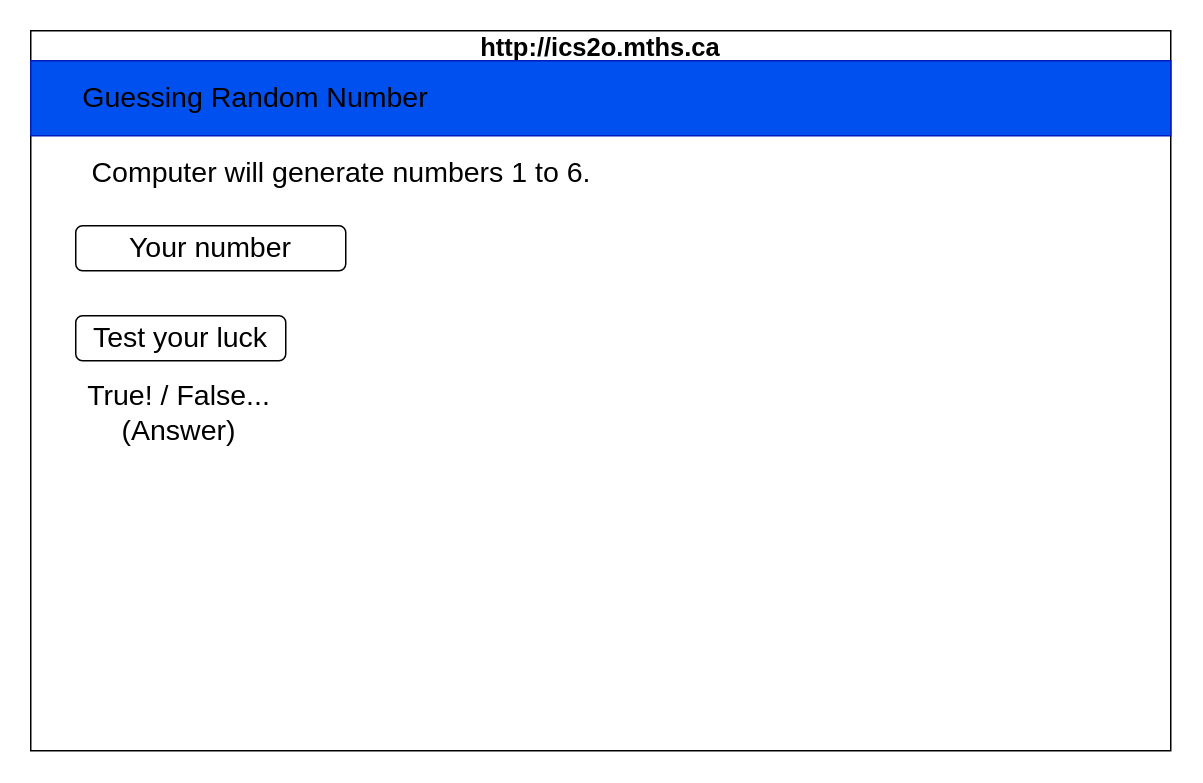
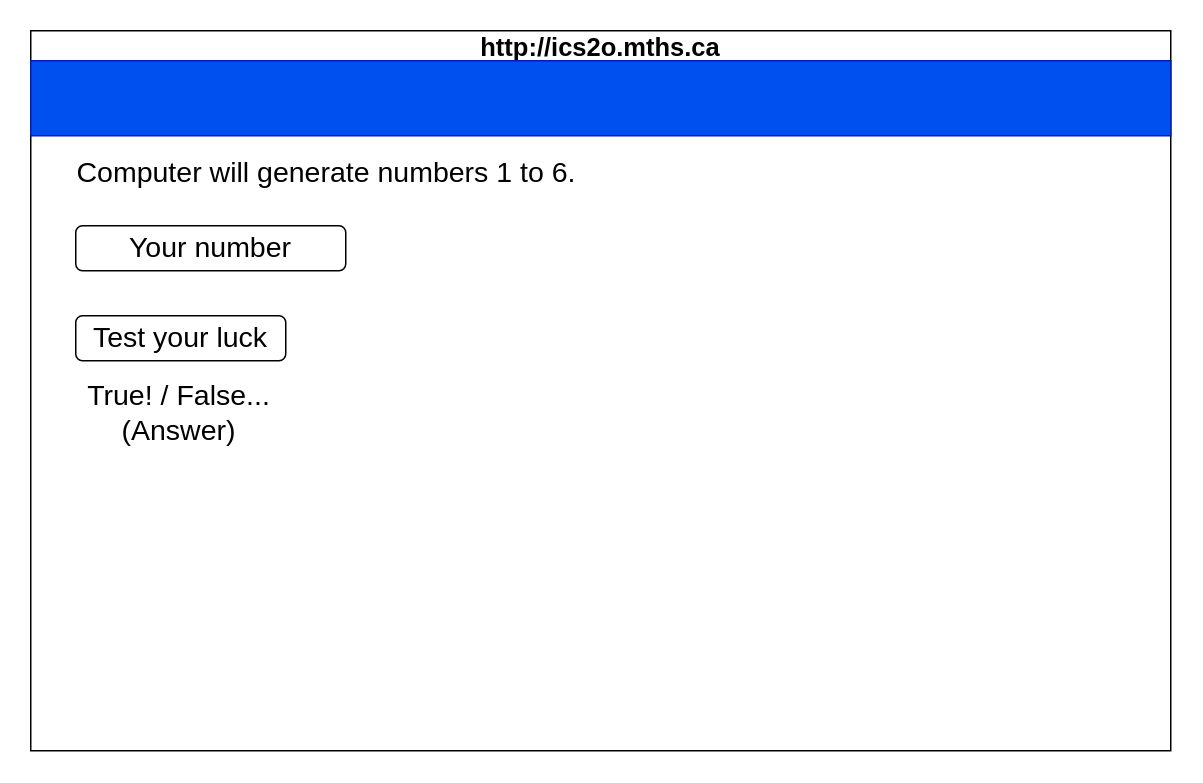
node "Guessing Random Number": removed
node "Computer will generate numbers 1 to 6.": moved (368, 173) -> (353, 173)
